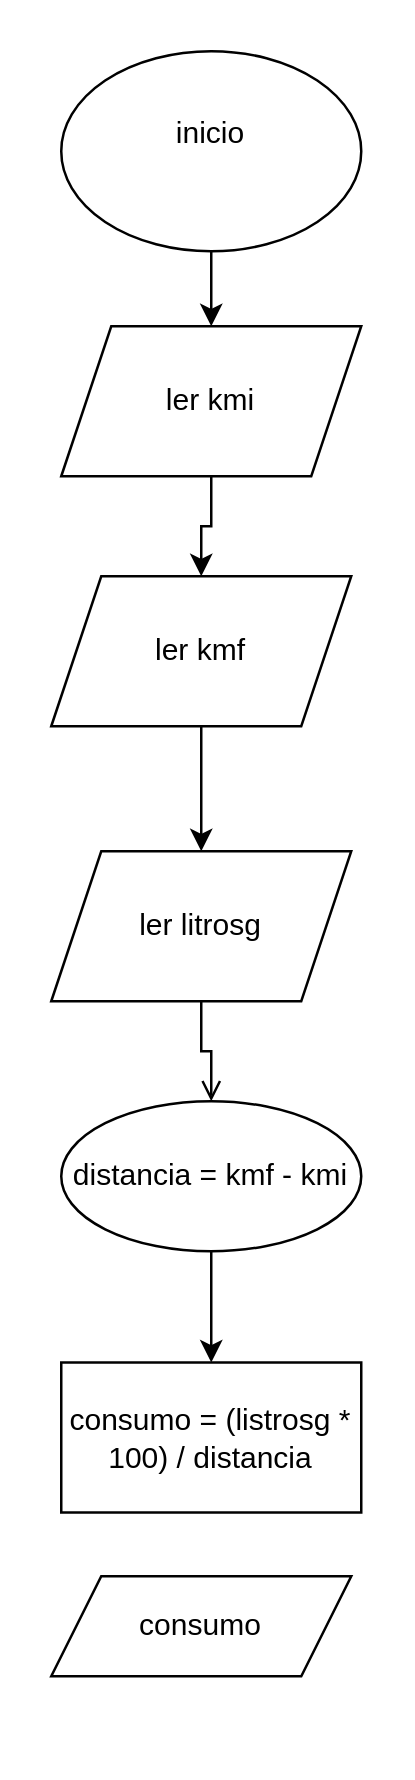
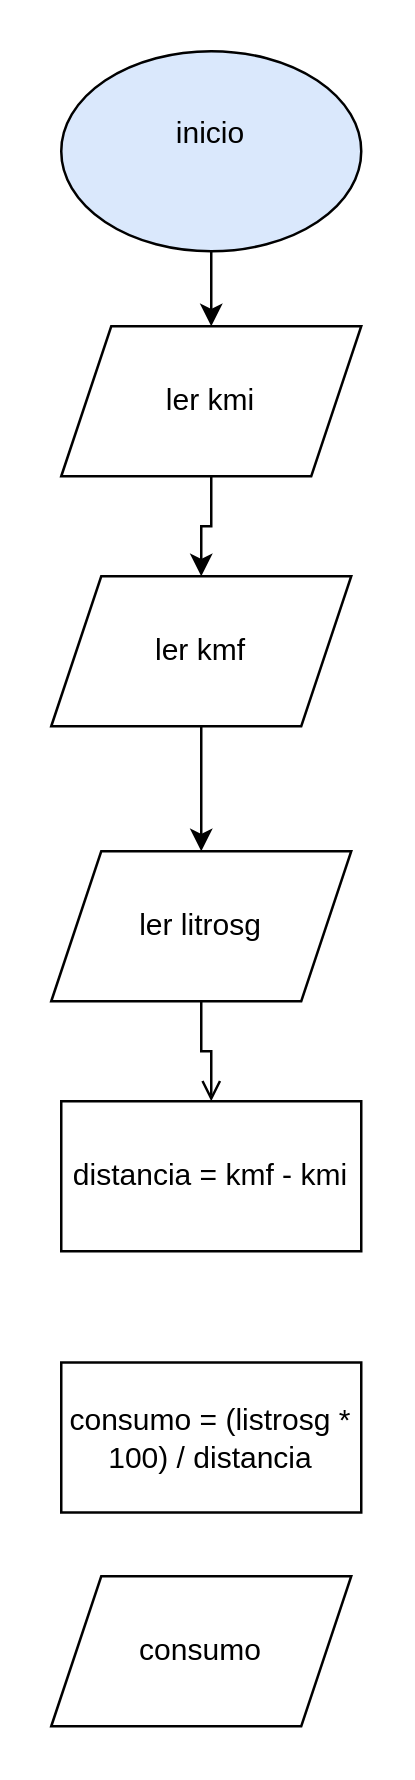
node "inicio": fillcolor #ffffff -> #dae8fc
node "distancia = kmf - kmi": shape ellipse -> rectangle
edge "distancia = kmf - kmi" -> "consumo = (listrosg * 100) / distancia": removed
node "consumo": size 300x100 -> 300x150
